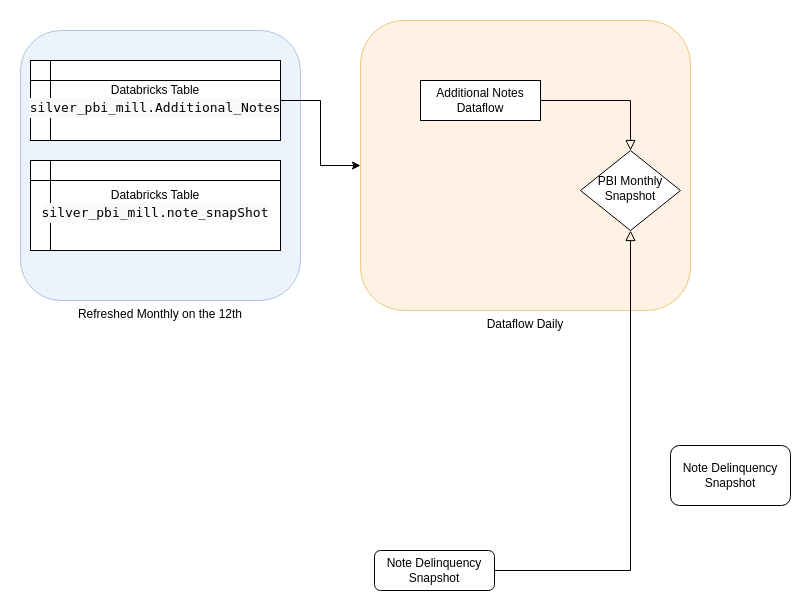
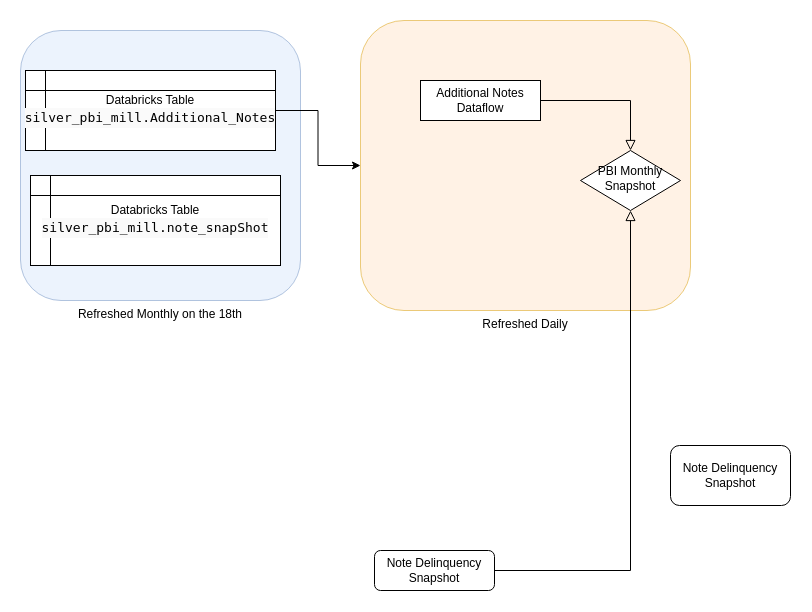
node "Databricks Table silver_pbi_mill.Additional_Notes": moved (156, 101) -> (151, 111)
node "PBI Monthly Snapshot": size 100x80 -> 100x60
node "Databricks Table silver_pbi_mill.note_snapShot": moved (156, 206) -> (156, 221)
node "Refreshed Monthly on the 12th": label "Refreshed Monthly on the 12th" -> "Refreshed Monthly on the 18th"
node "Dataflow Daily": label "Dataflow Daily" -> "Refreshed Daily"
